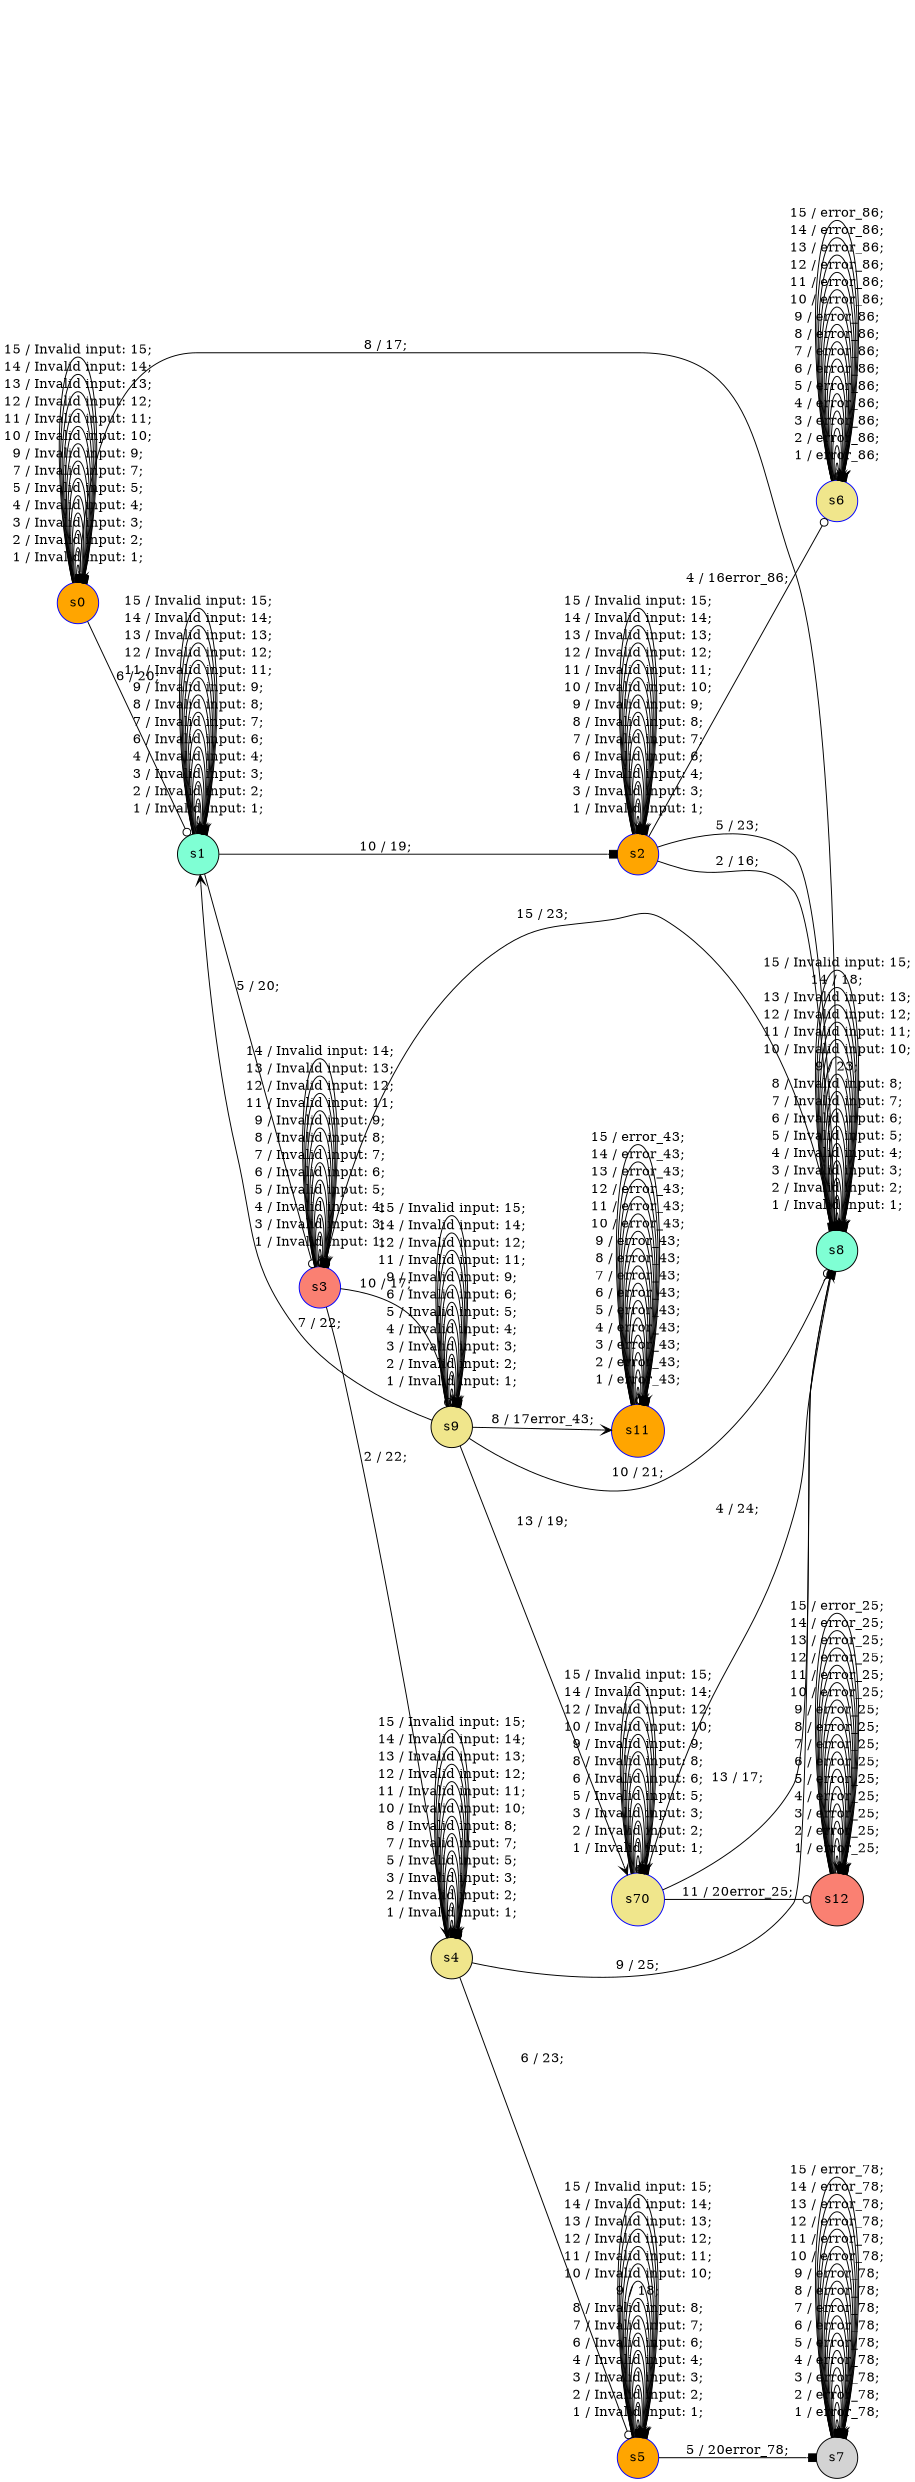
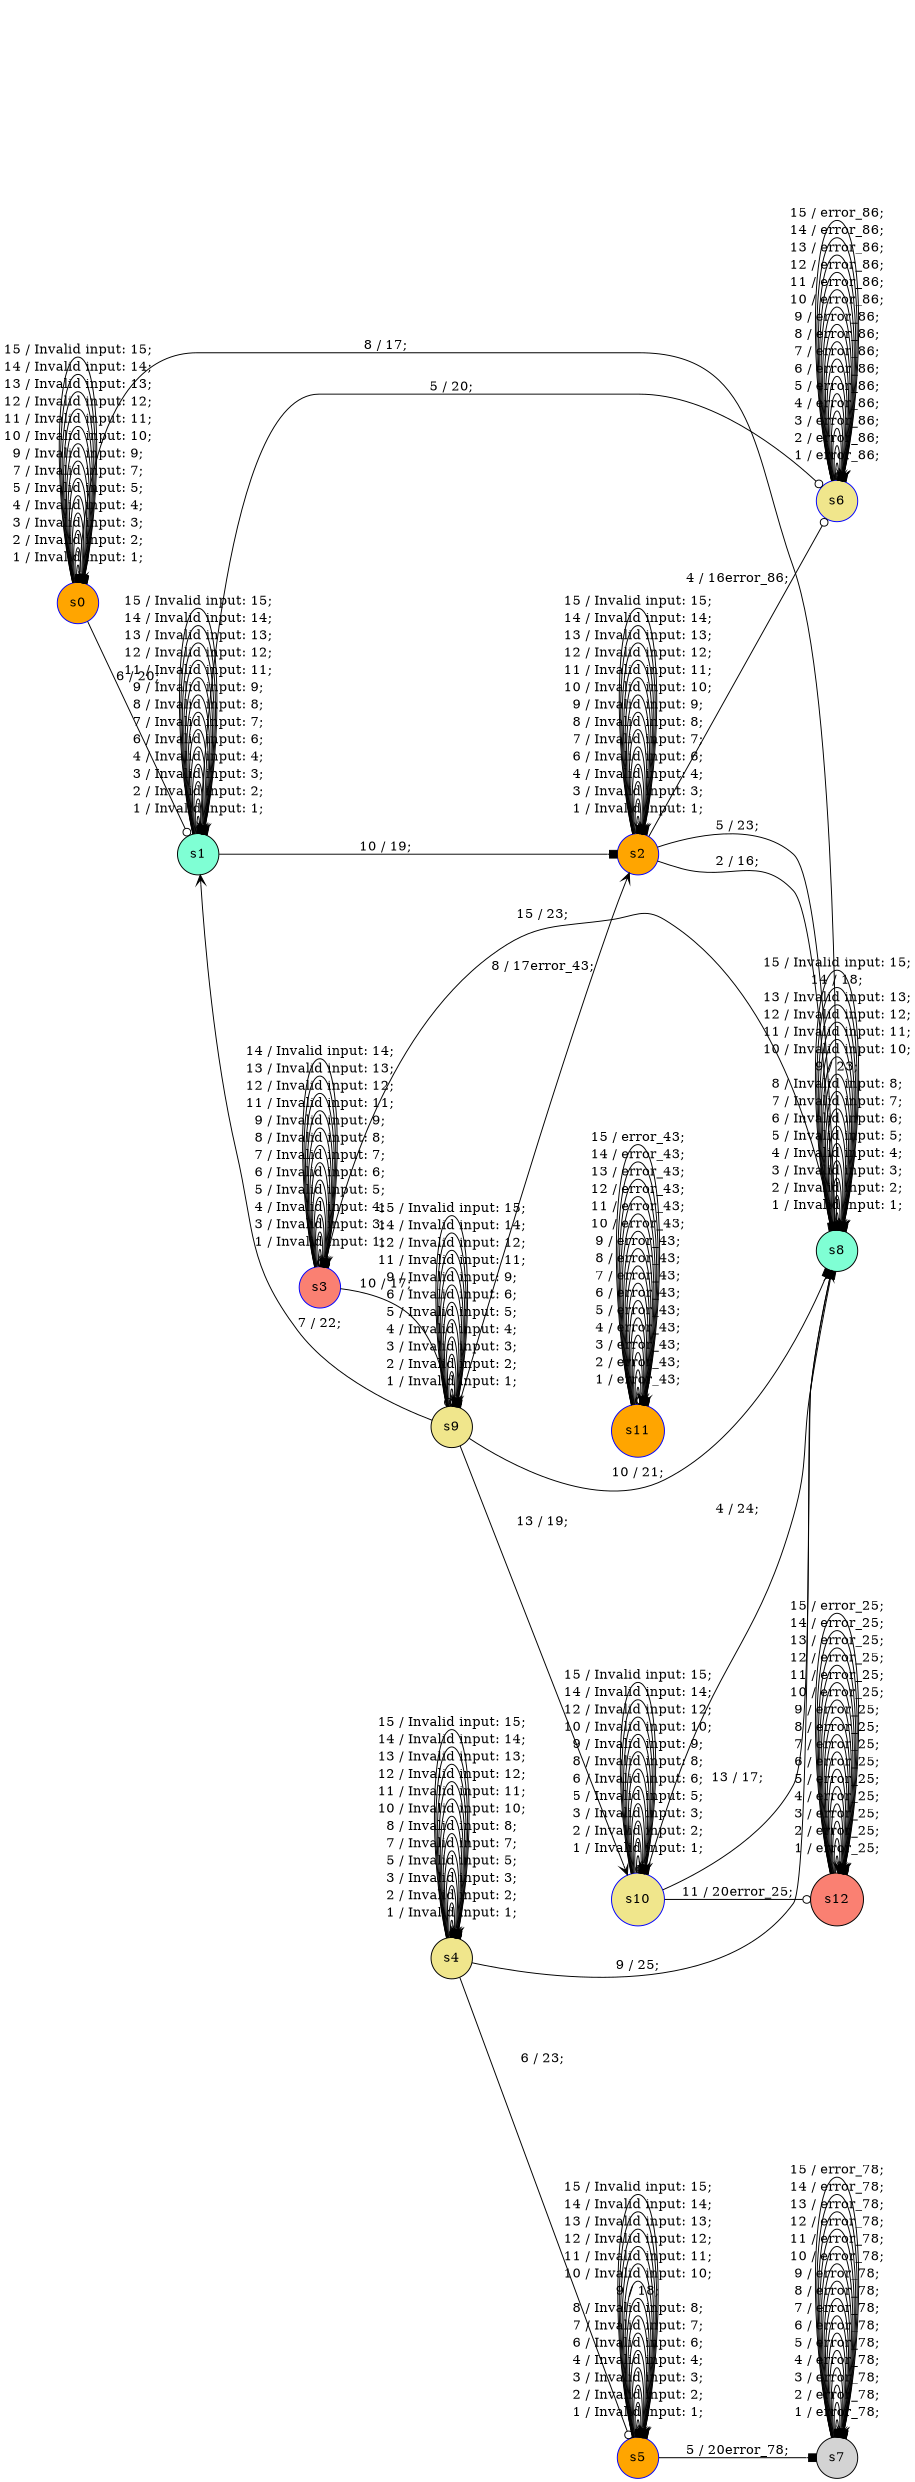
edge "s1" -> "s3": now "s1" -> "s6"
edge "s9" -> "s11": now "s9" -> "s2"
edge "s9" -> "s8": arrowhead odot -> box
edge "s3" -> "s4": removed, label "2 / 22;"
node "s70": label "s70" -> "s10"
